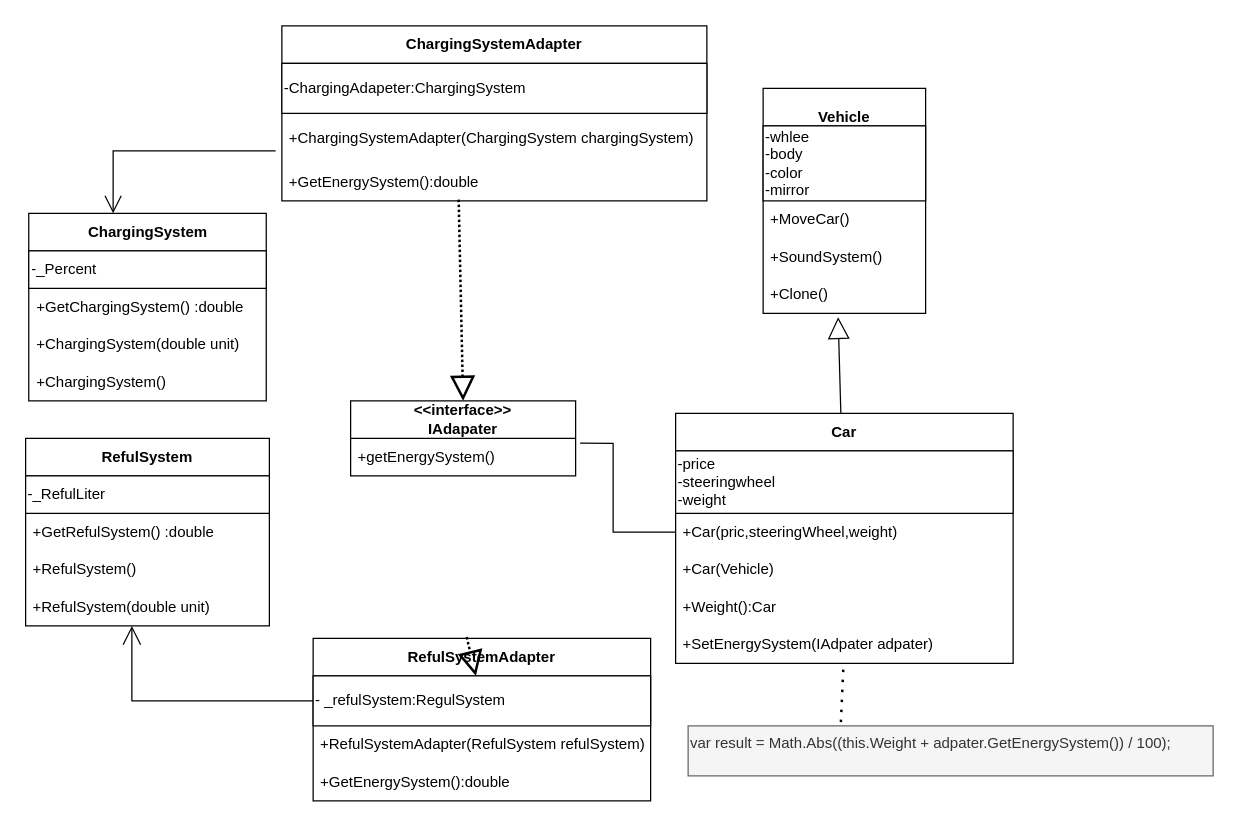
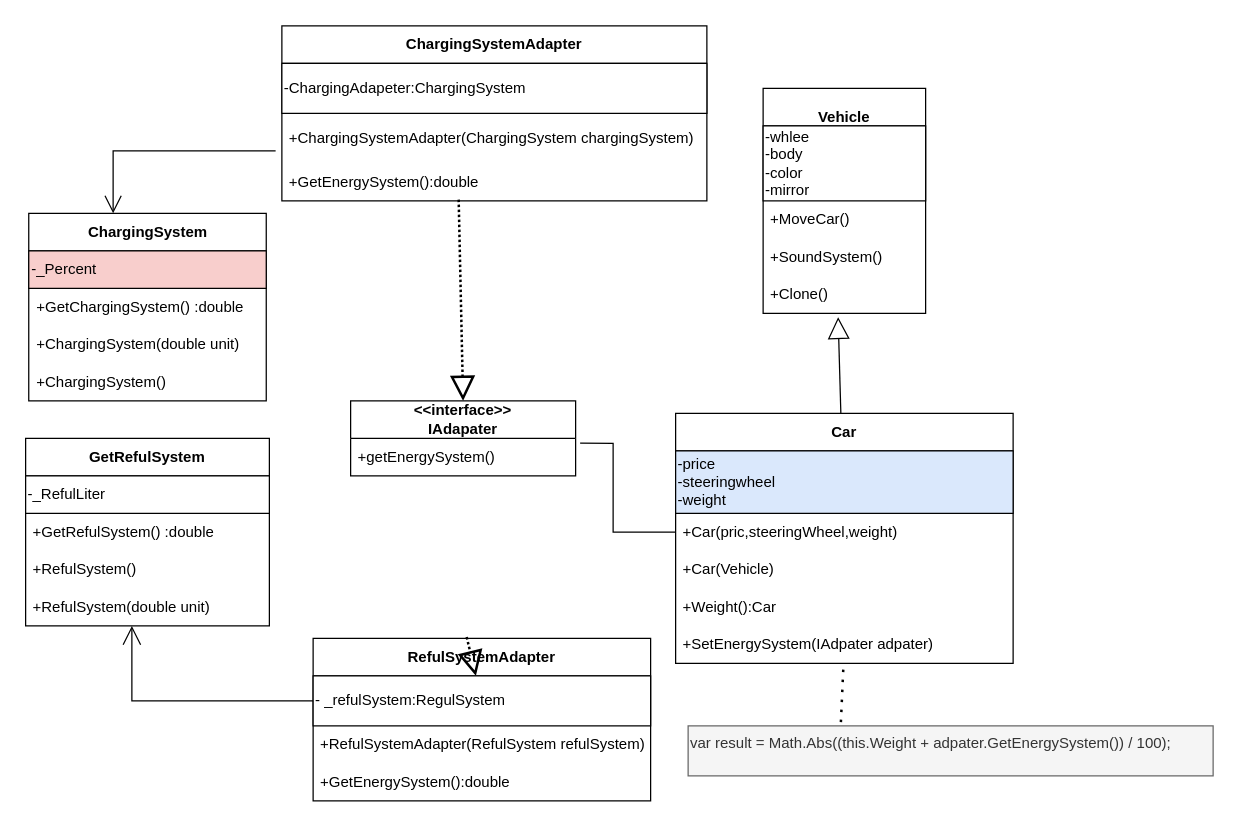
node "-_Percent": fillcolor #ffffff -> #f8cecc
node "RefulSystem": label "RefulSystem" -> "GetRefulSystem"
node "-price -steeringwheel -weight": fillcolor #ffffff -> #dae8fc
